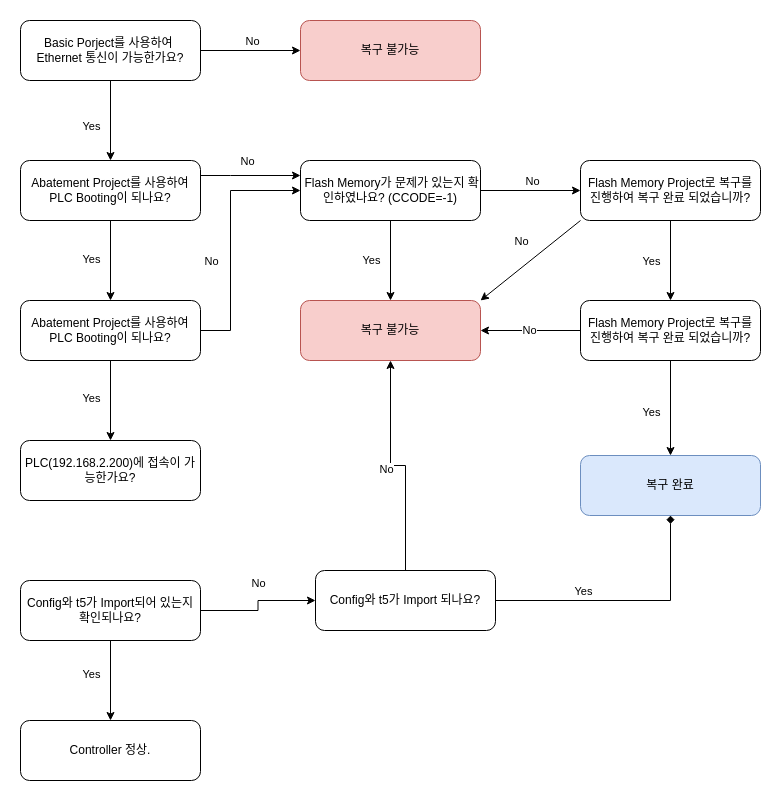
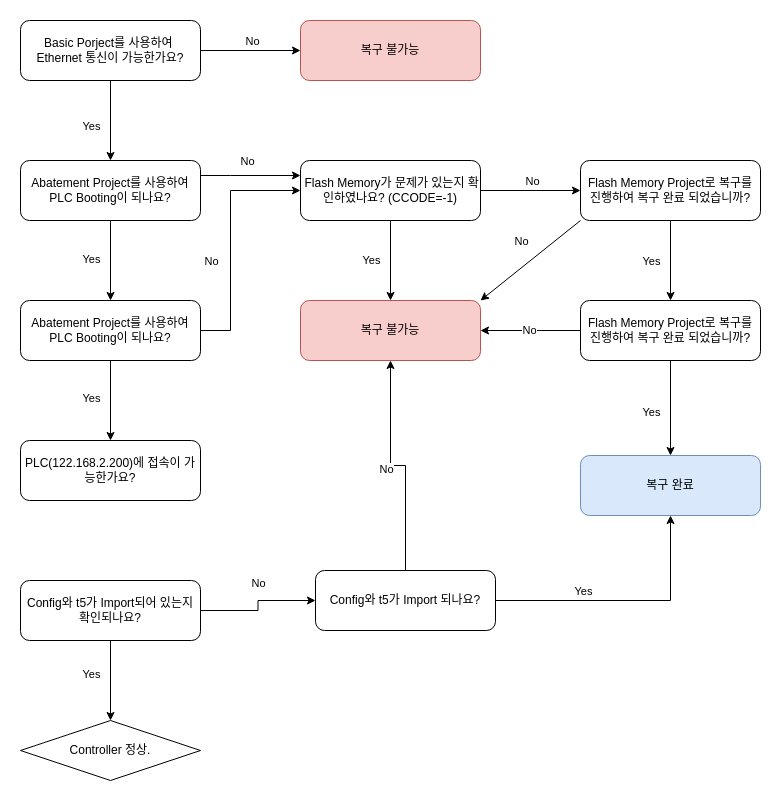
node "PLC(192.168.2.200)에 접속이 가능한가요?": label "PLC(192.168.2.200)에 접속이 가능한가요?" -> "PLC(122.168.2.200)에 접속이 가능한가요?"
edge "Config와 t5가 Import 되나요?" -> "복구 완료": arrowhead diamond -> classic
node "Controller 정상.": shape rounded rectangle -> diamond
